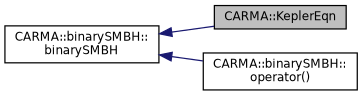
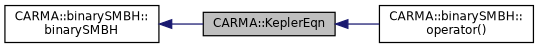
edge "CARMA::binarySMBH:: operator()" -> "CARMA::binarySMBH:: binarySMBH": now "CARMA::binarySMBH:: operator()" -> "CARMA::KeplerEqn"
